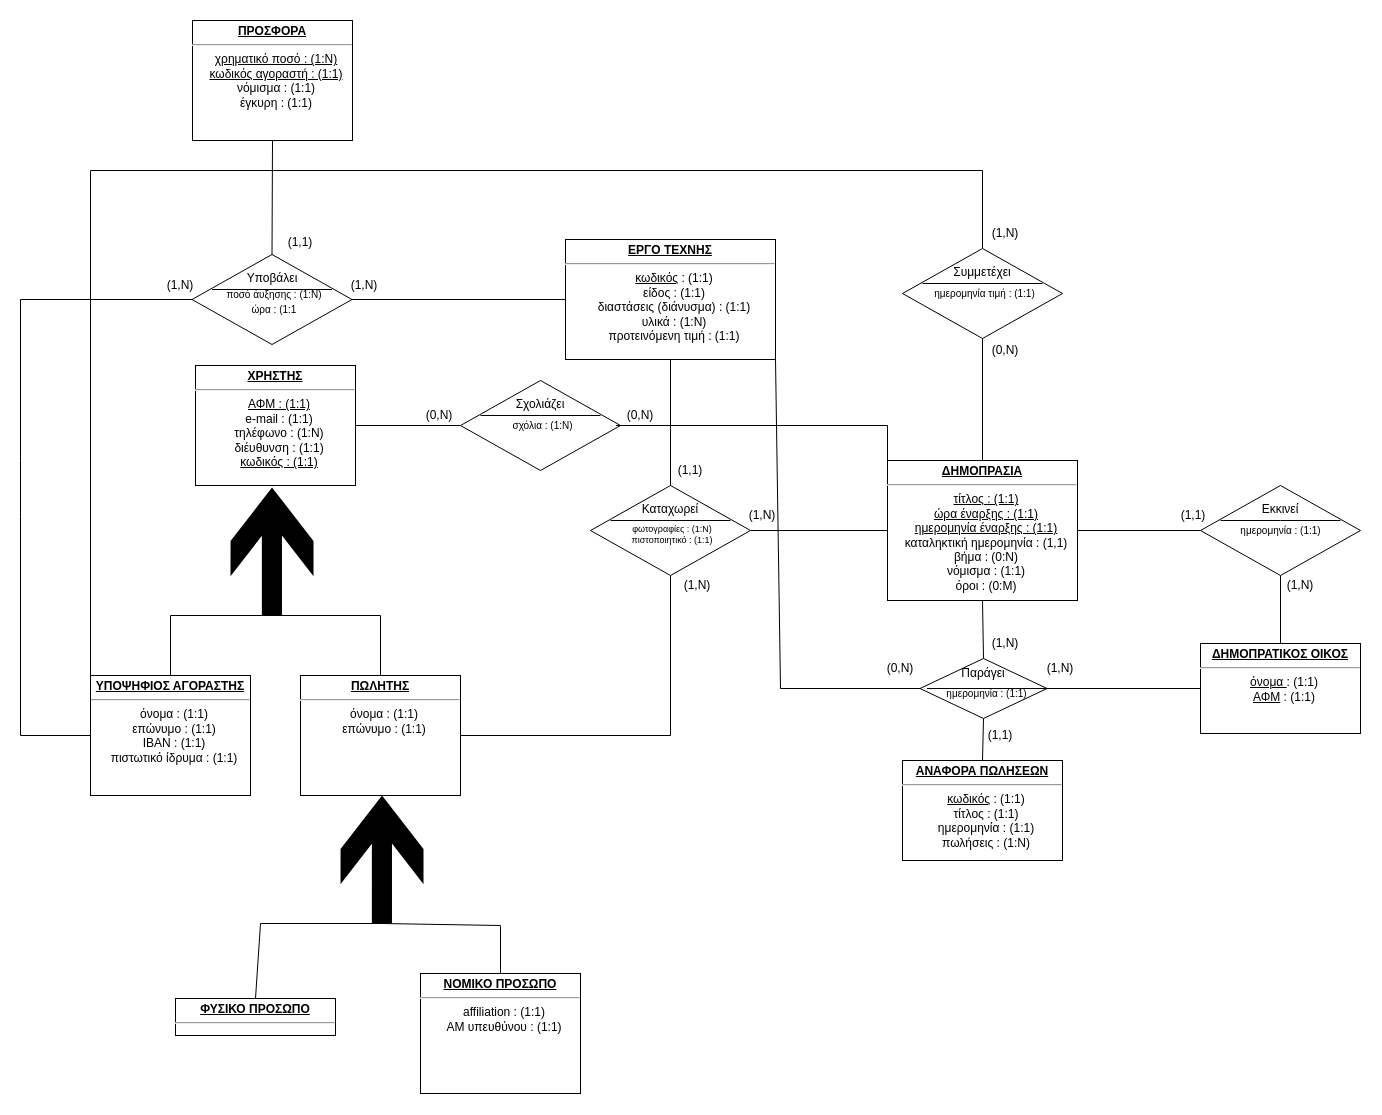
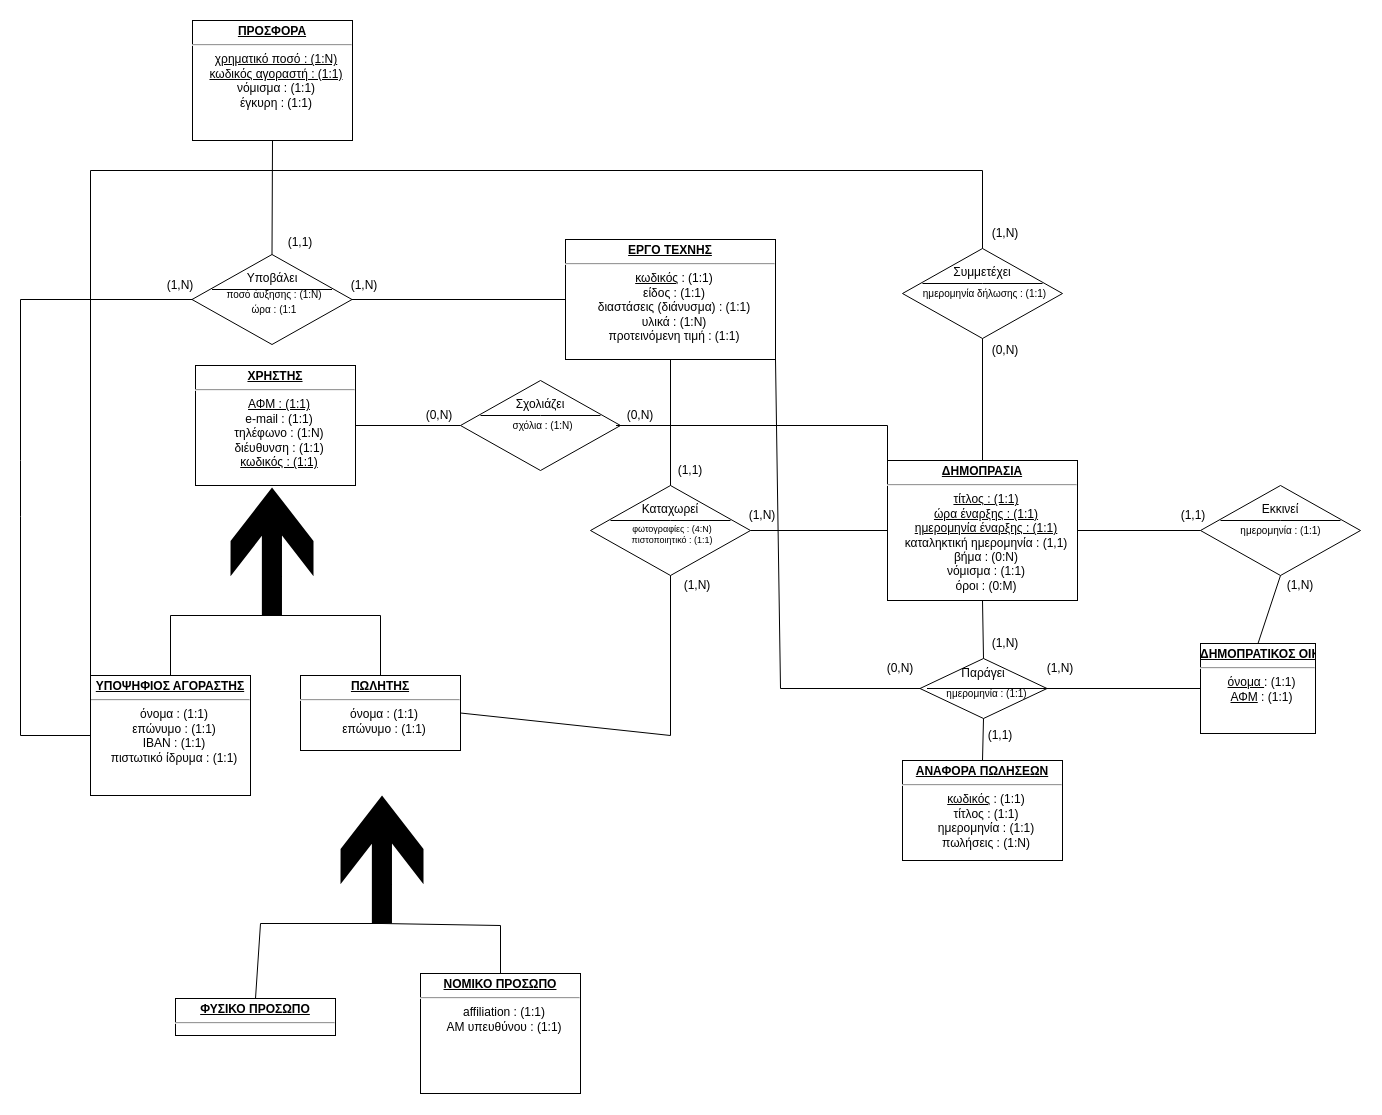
node "ημερομηνία τιμή : (1:1)": label "ημερομηνία τιμή : (1:1)" -> "ημερομηνία δήλωσης : (1:1)"
node "φωτογραφίες : (1:N)": label "φωτογραφίες : (1:N)" -> "φωτογραφίες : (4:N)"
node "ΔΗΜΟΠΡΑΤΙΚΟΣ ΟΙΚΟΣ όνομα : (1:1) ΑΦΜ : (1:1)": size 160x90 -> 115x90
node "ΠΩΛΗΤΗΣ όνομα : (1:1) επώνυμο : (1:1)": size 160x120 -> 160x75
